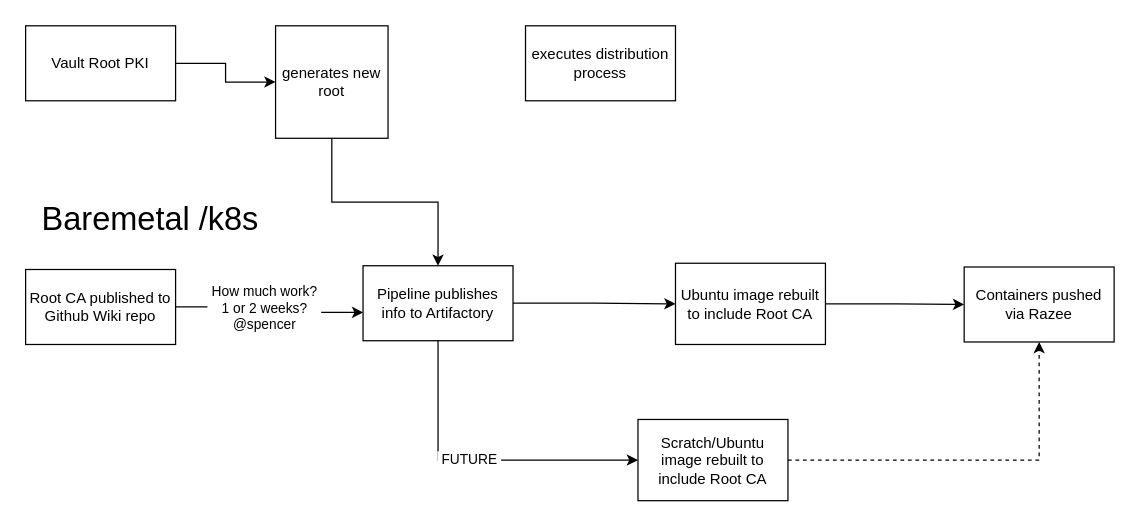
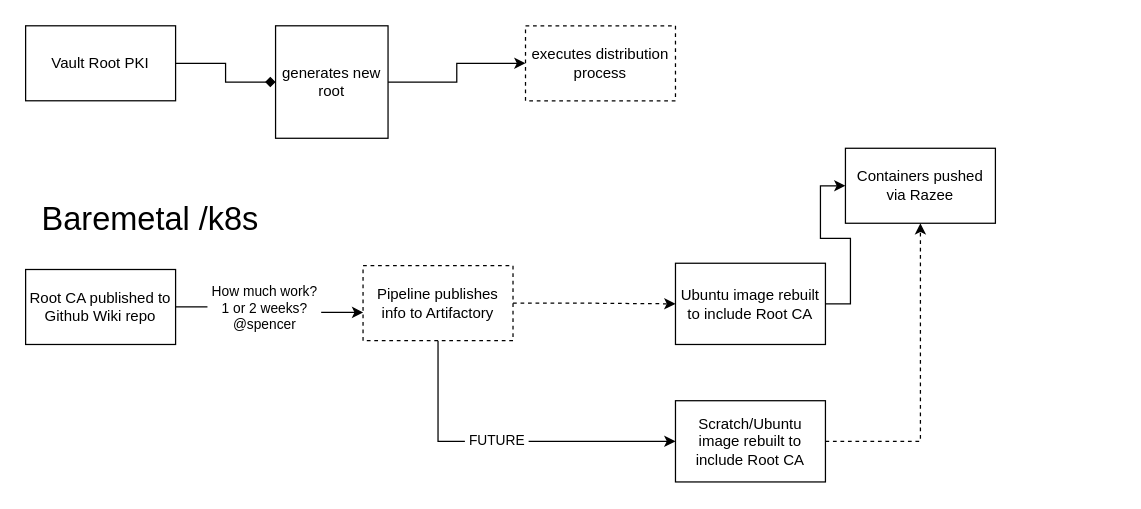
node "executes distribution process": style solid -> dashed
edge "Vault Root PKI" -> "generates new root": arrowhead classic -> diamond
edge "generates new root" -> "Pipeline publishes info to Artifactory": now "generates new root" -> "executes distribution process"
node "Pipeline publishes info to Artifactory": style solid -> dashed
edge "Pipeline publishes info to Artifactory" -> "Ubuntu image rebuilt to include Root CA": style solid -> dashed
node "Containers pushed via Razee": moved (1039, 304) -> (921, 186)
node "Scratch/Ubuntu image rebuilt to include Root CA": moved (713, 460) -> (751, 441)
